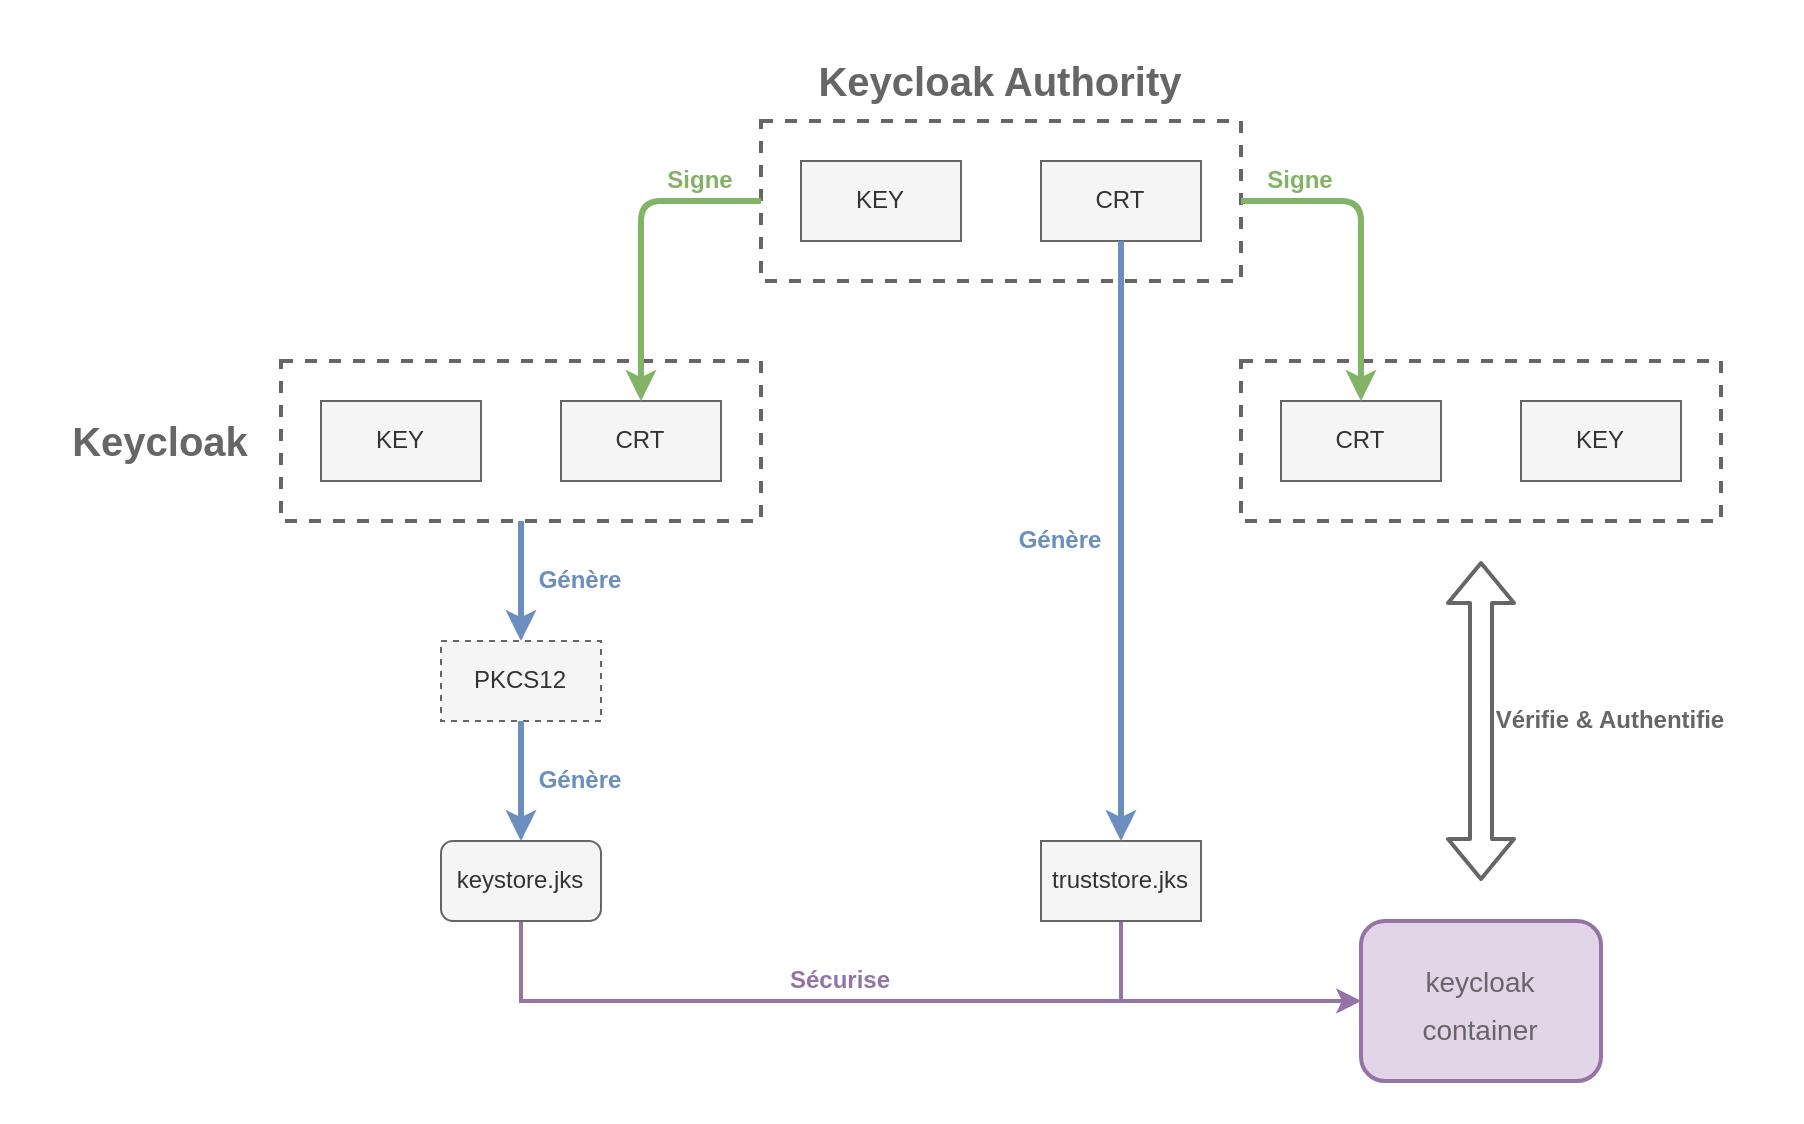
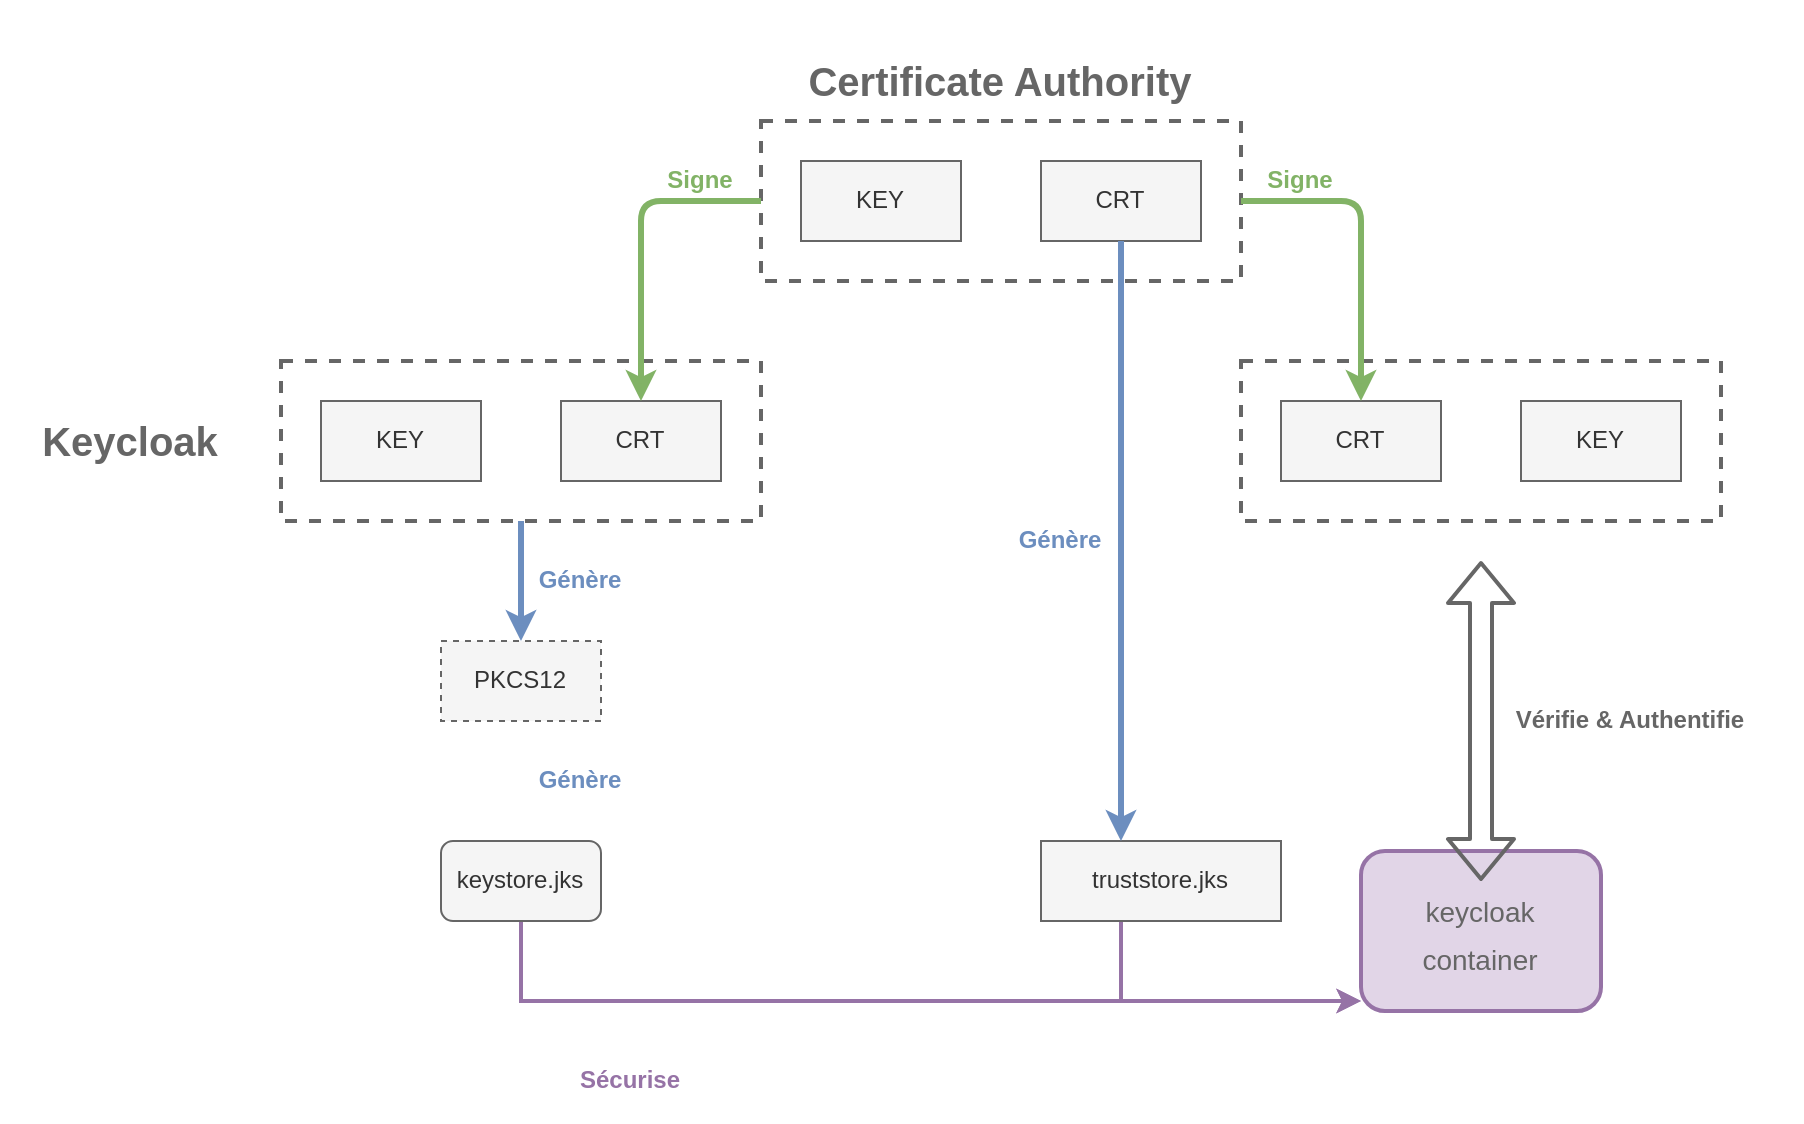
node "Keycloak Authority": label "Keycloak Authority" -> "Certificate Authority"
node "Keycloak": moved (161, 441) -> (131, 441)
node "Vérifie & Authentifie": moved (1611, 721) -> (1631, 721)
edge "PKCS12" -> "keystore.jks": removed
node "truststore.jks": size 160x80 -> 240x80
node "Sécurise": moved (841, 981) -> (631, 1081)
node "keycloak container": moved (1481, 1001) -> (1481, 931)
